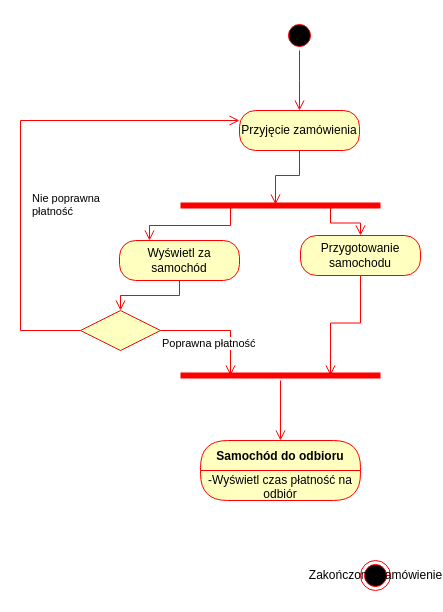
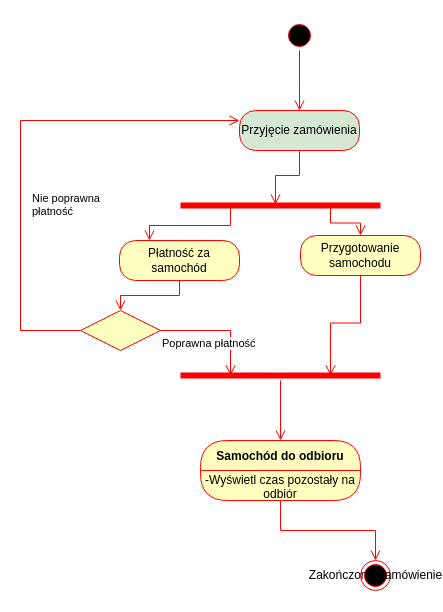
node "Przyjęcie zamówienia": fillcolor #ffffc0 -> #d5e8d4
node "Wyświetl za samochód": label "Wyświetl za samochód" -> "Płatność za samochód"
node "-Wyświetl czas płatność na odbiór": label "-Wyświetl czas płatność na odbiór" -> "-Wyświetl czas pozostały na odbiór"
edge "Samochód do odbioru" -> "Zakończone Zamówienie": added
